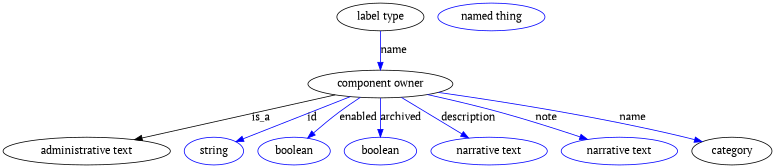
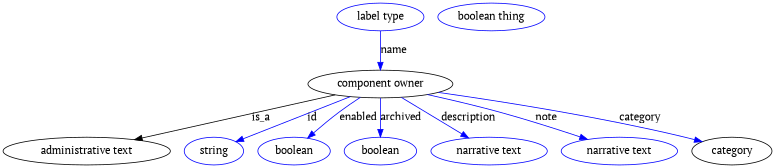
node "label type": color black -> blue
node "named thing": label "named thing" -> "boolean thing"
edge "component owner" -> "category": label "name" -> "category"
